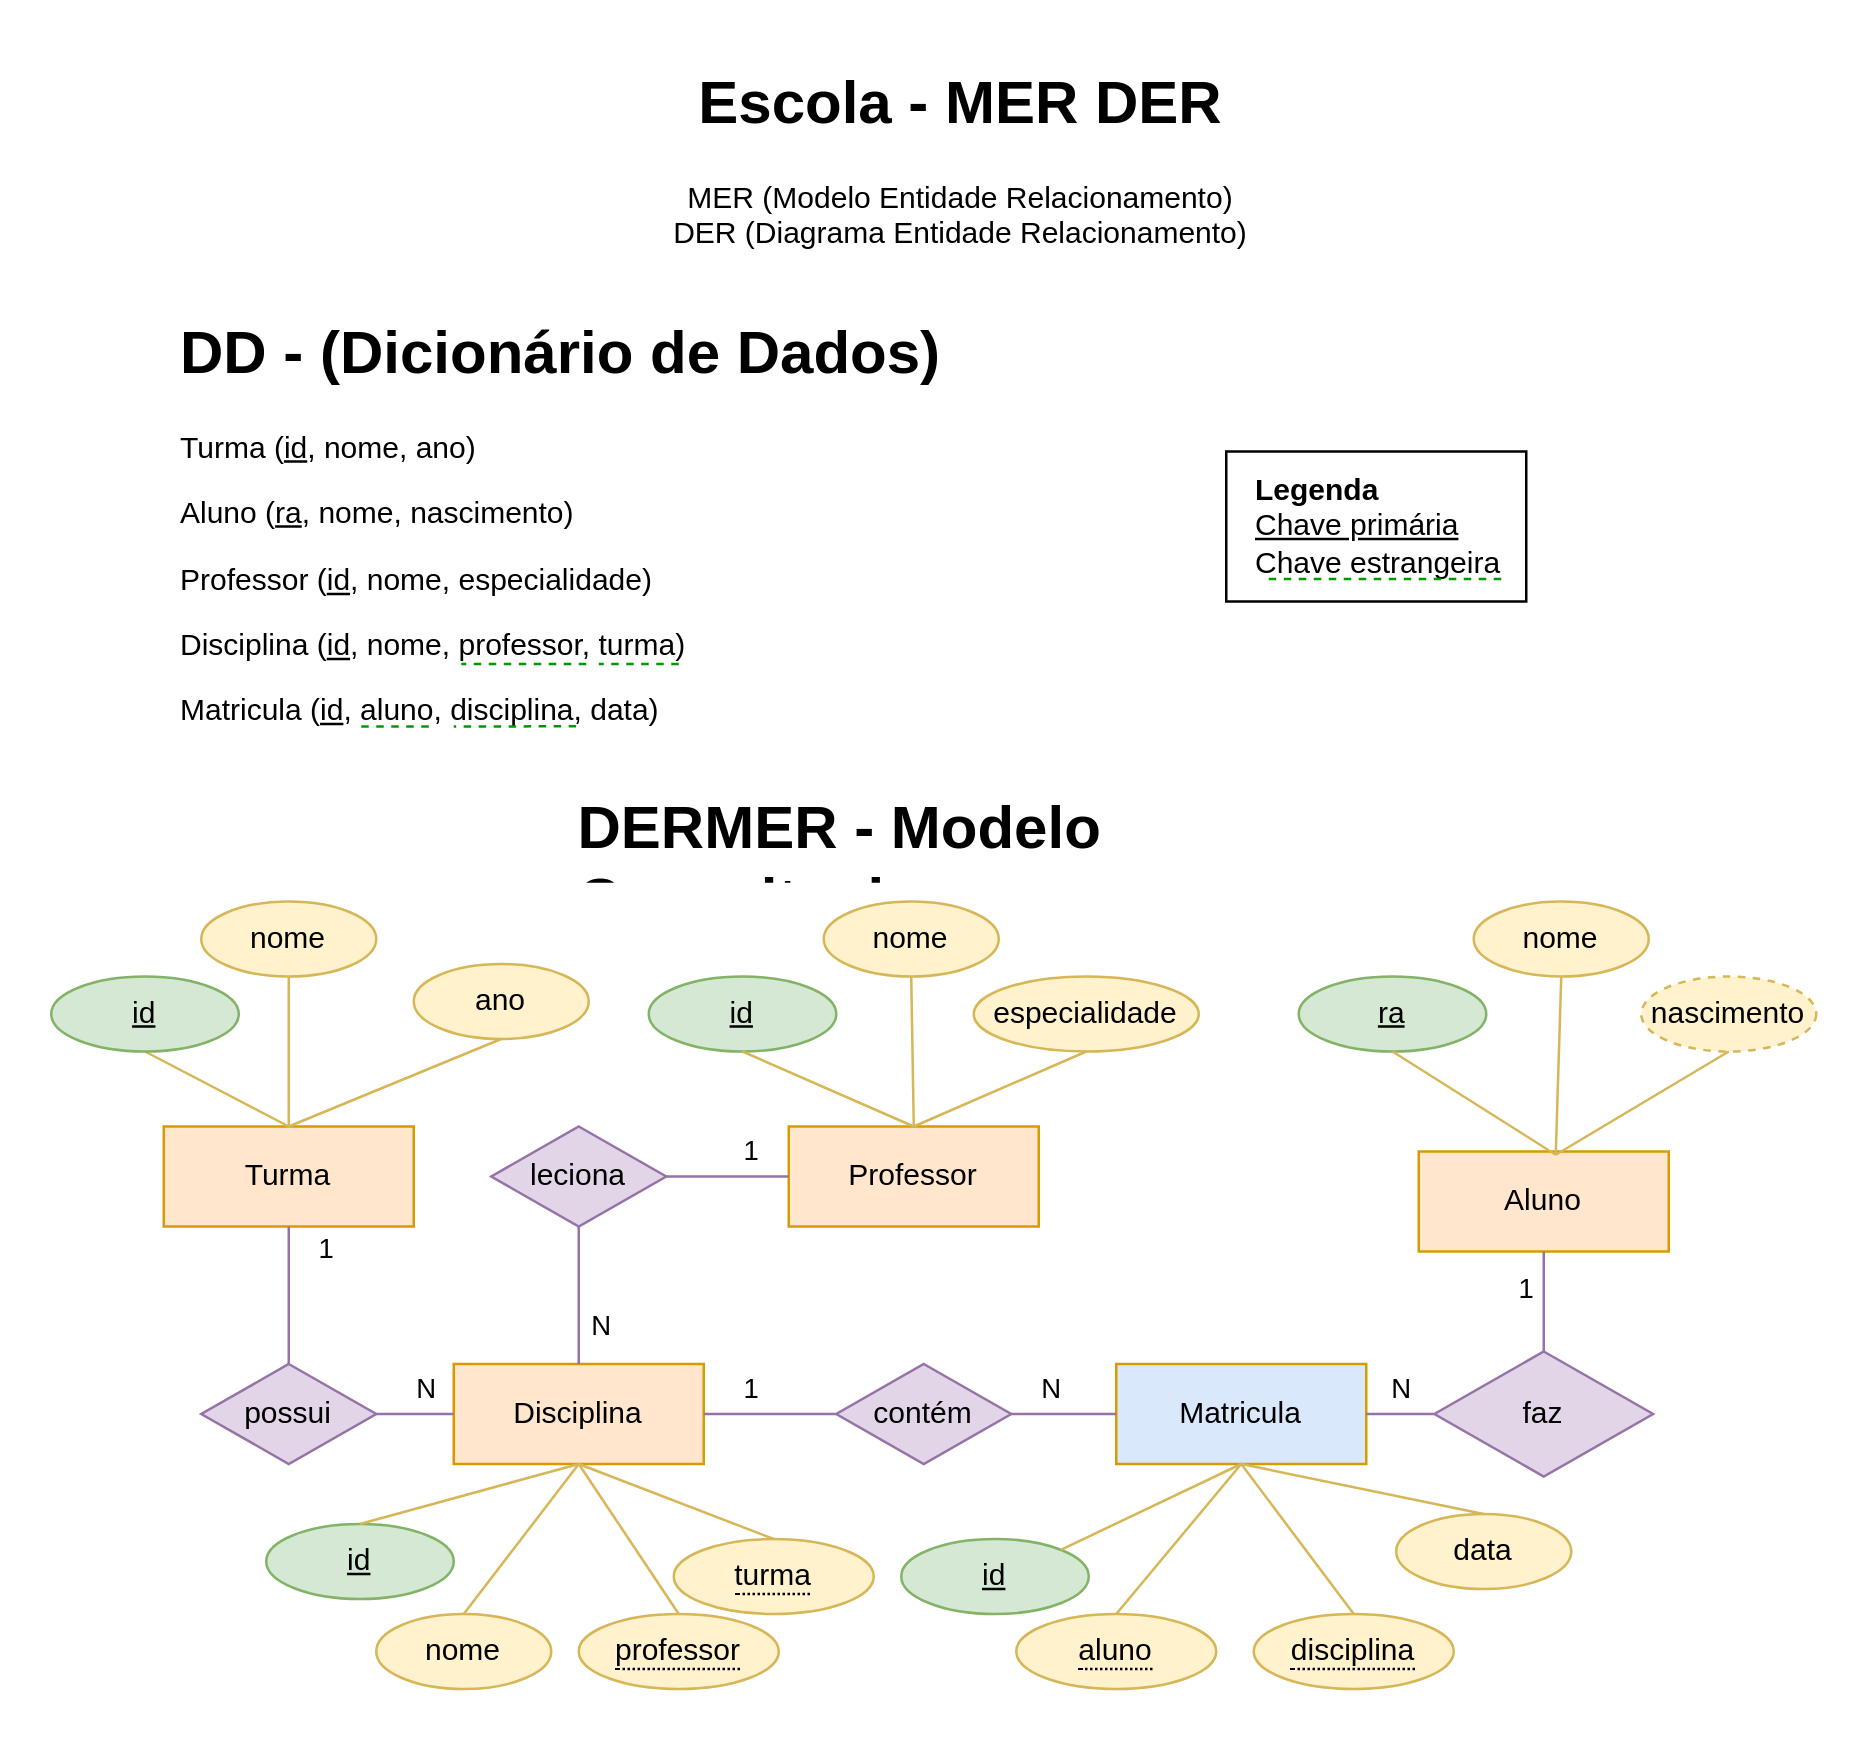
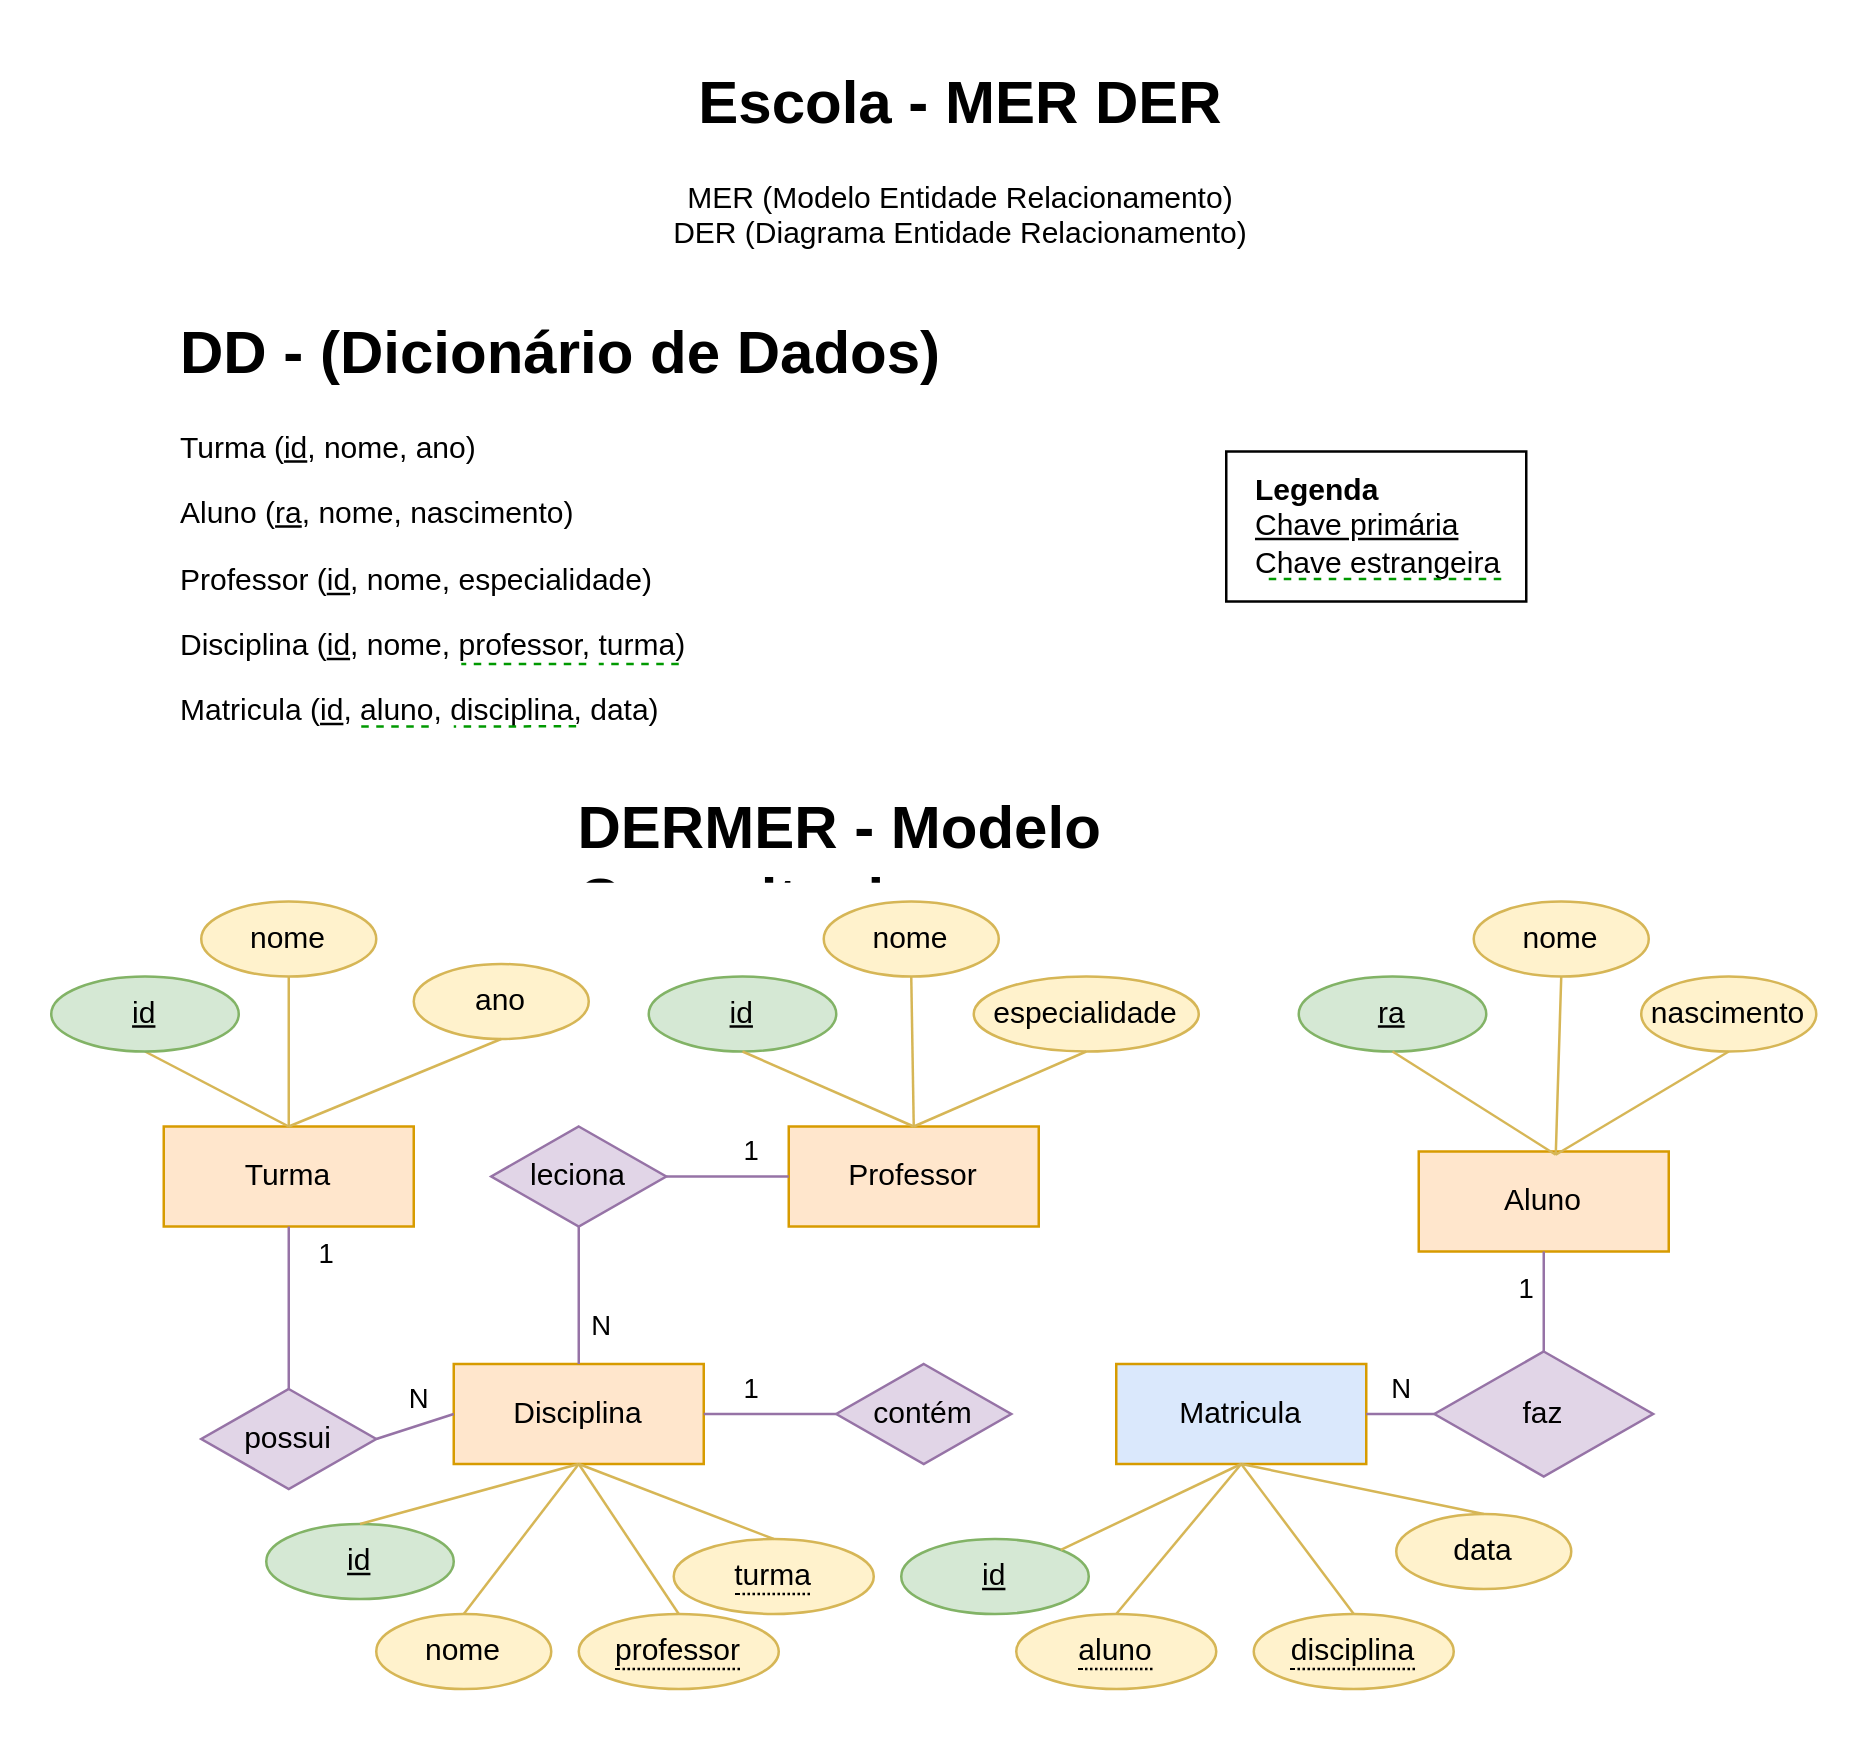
node "nascimento": style dashed -> solid
node "possui": moved (289, 1414) -> (289, 1439)
edge "contém" -- "Matricula": removed, label "N"
